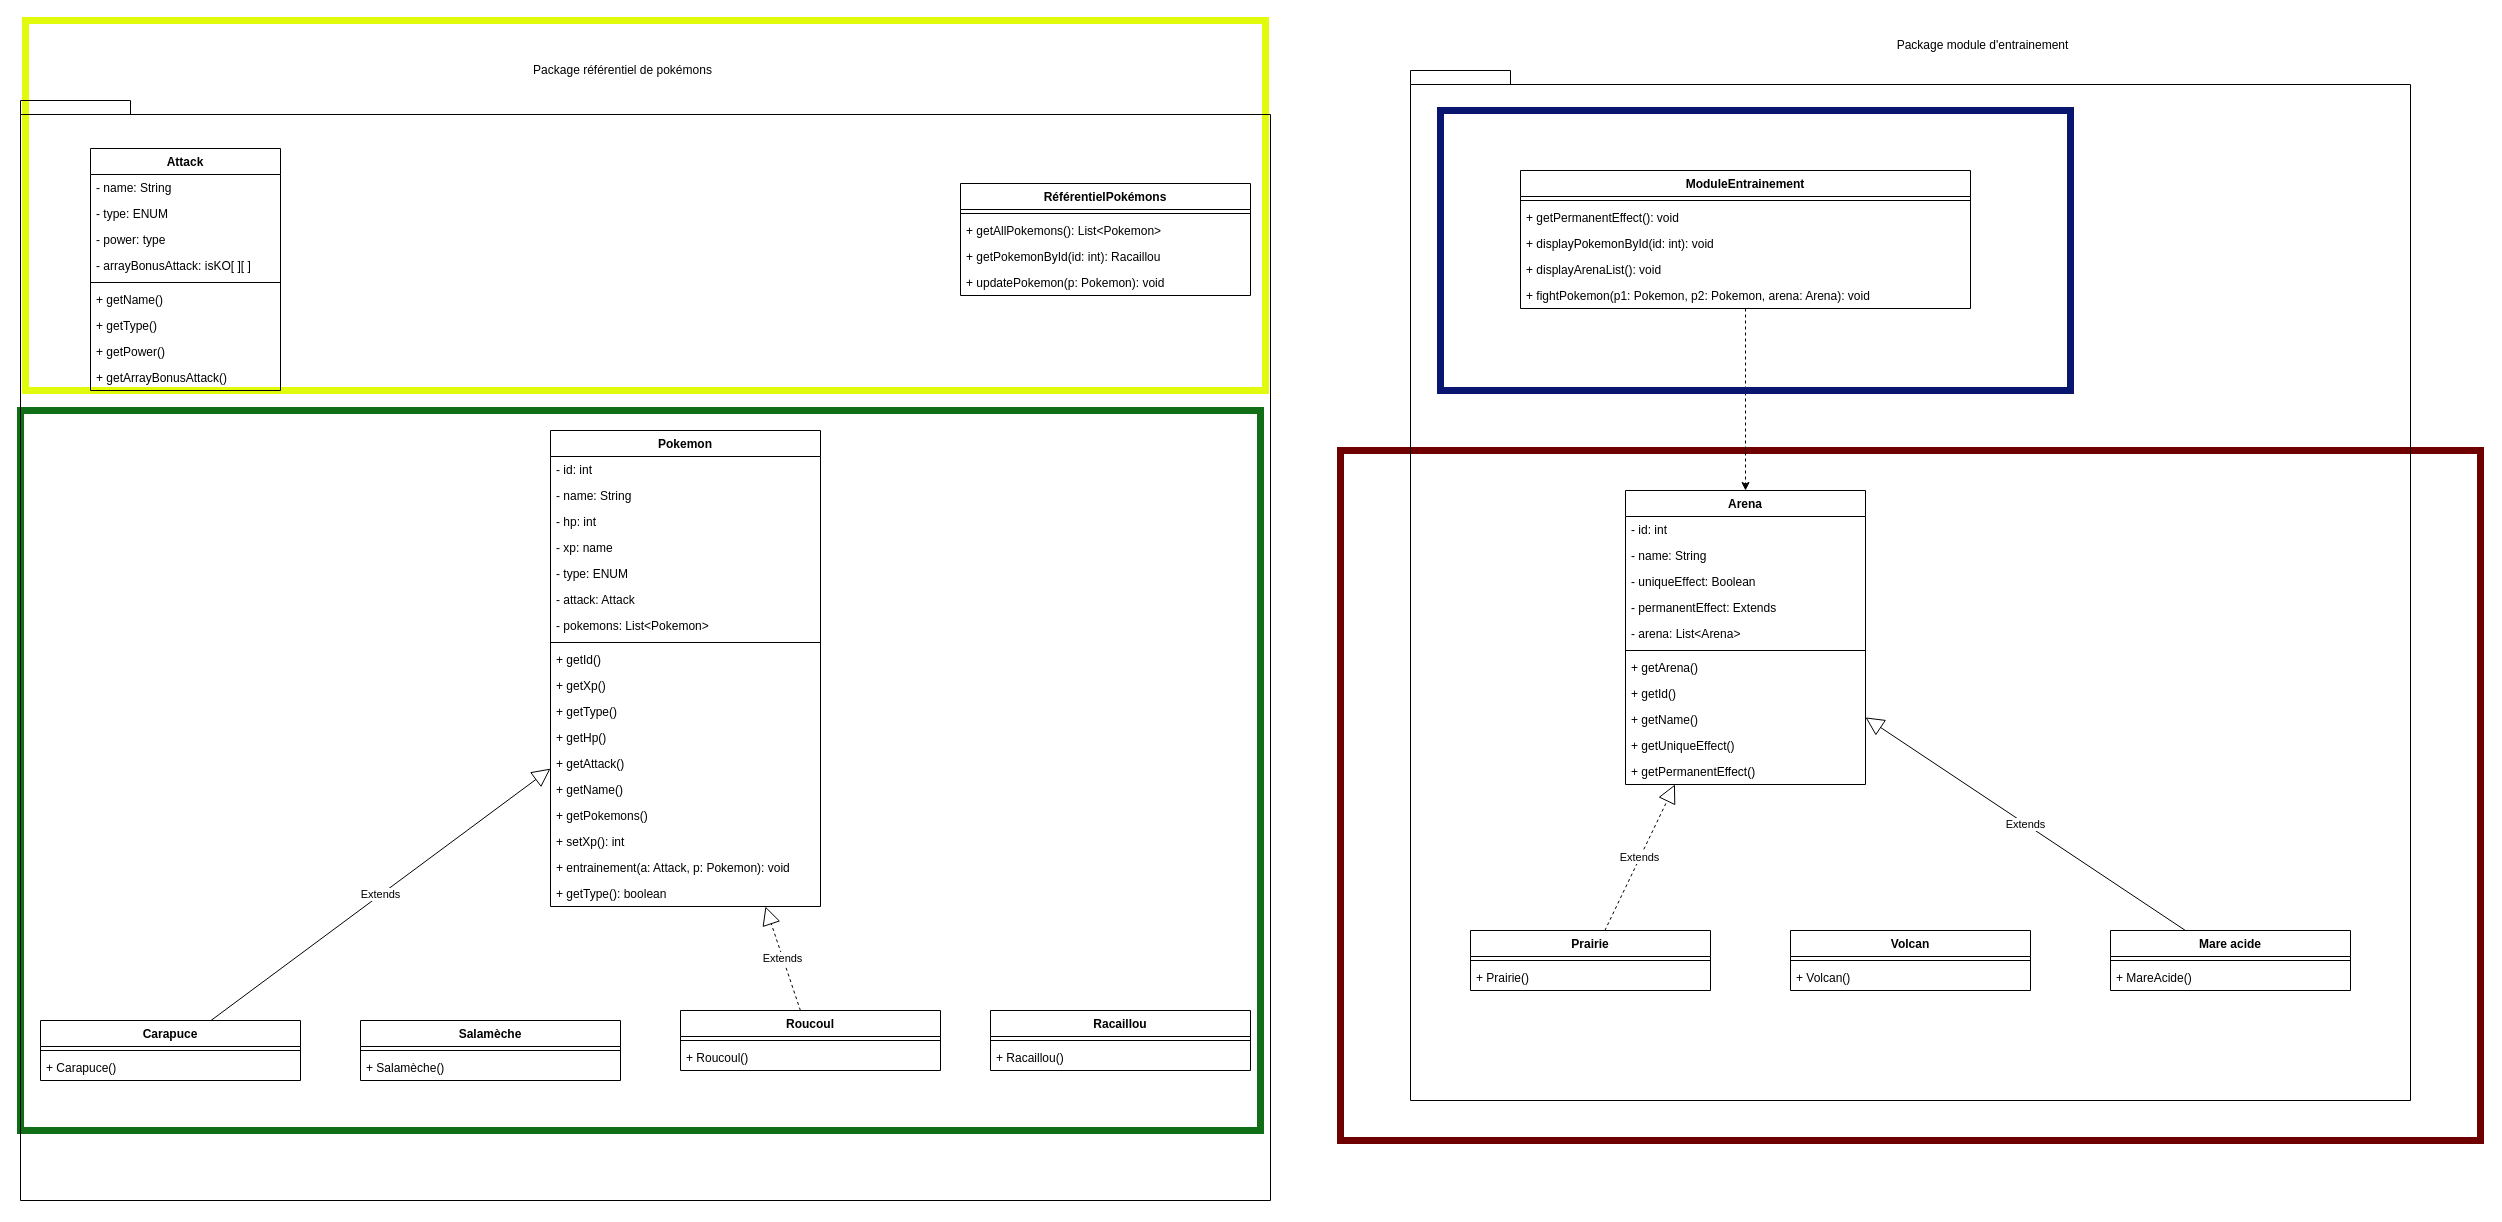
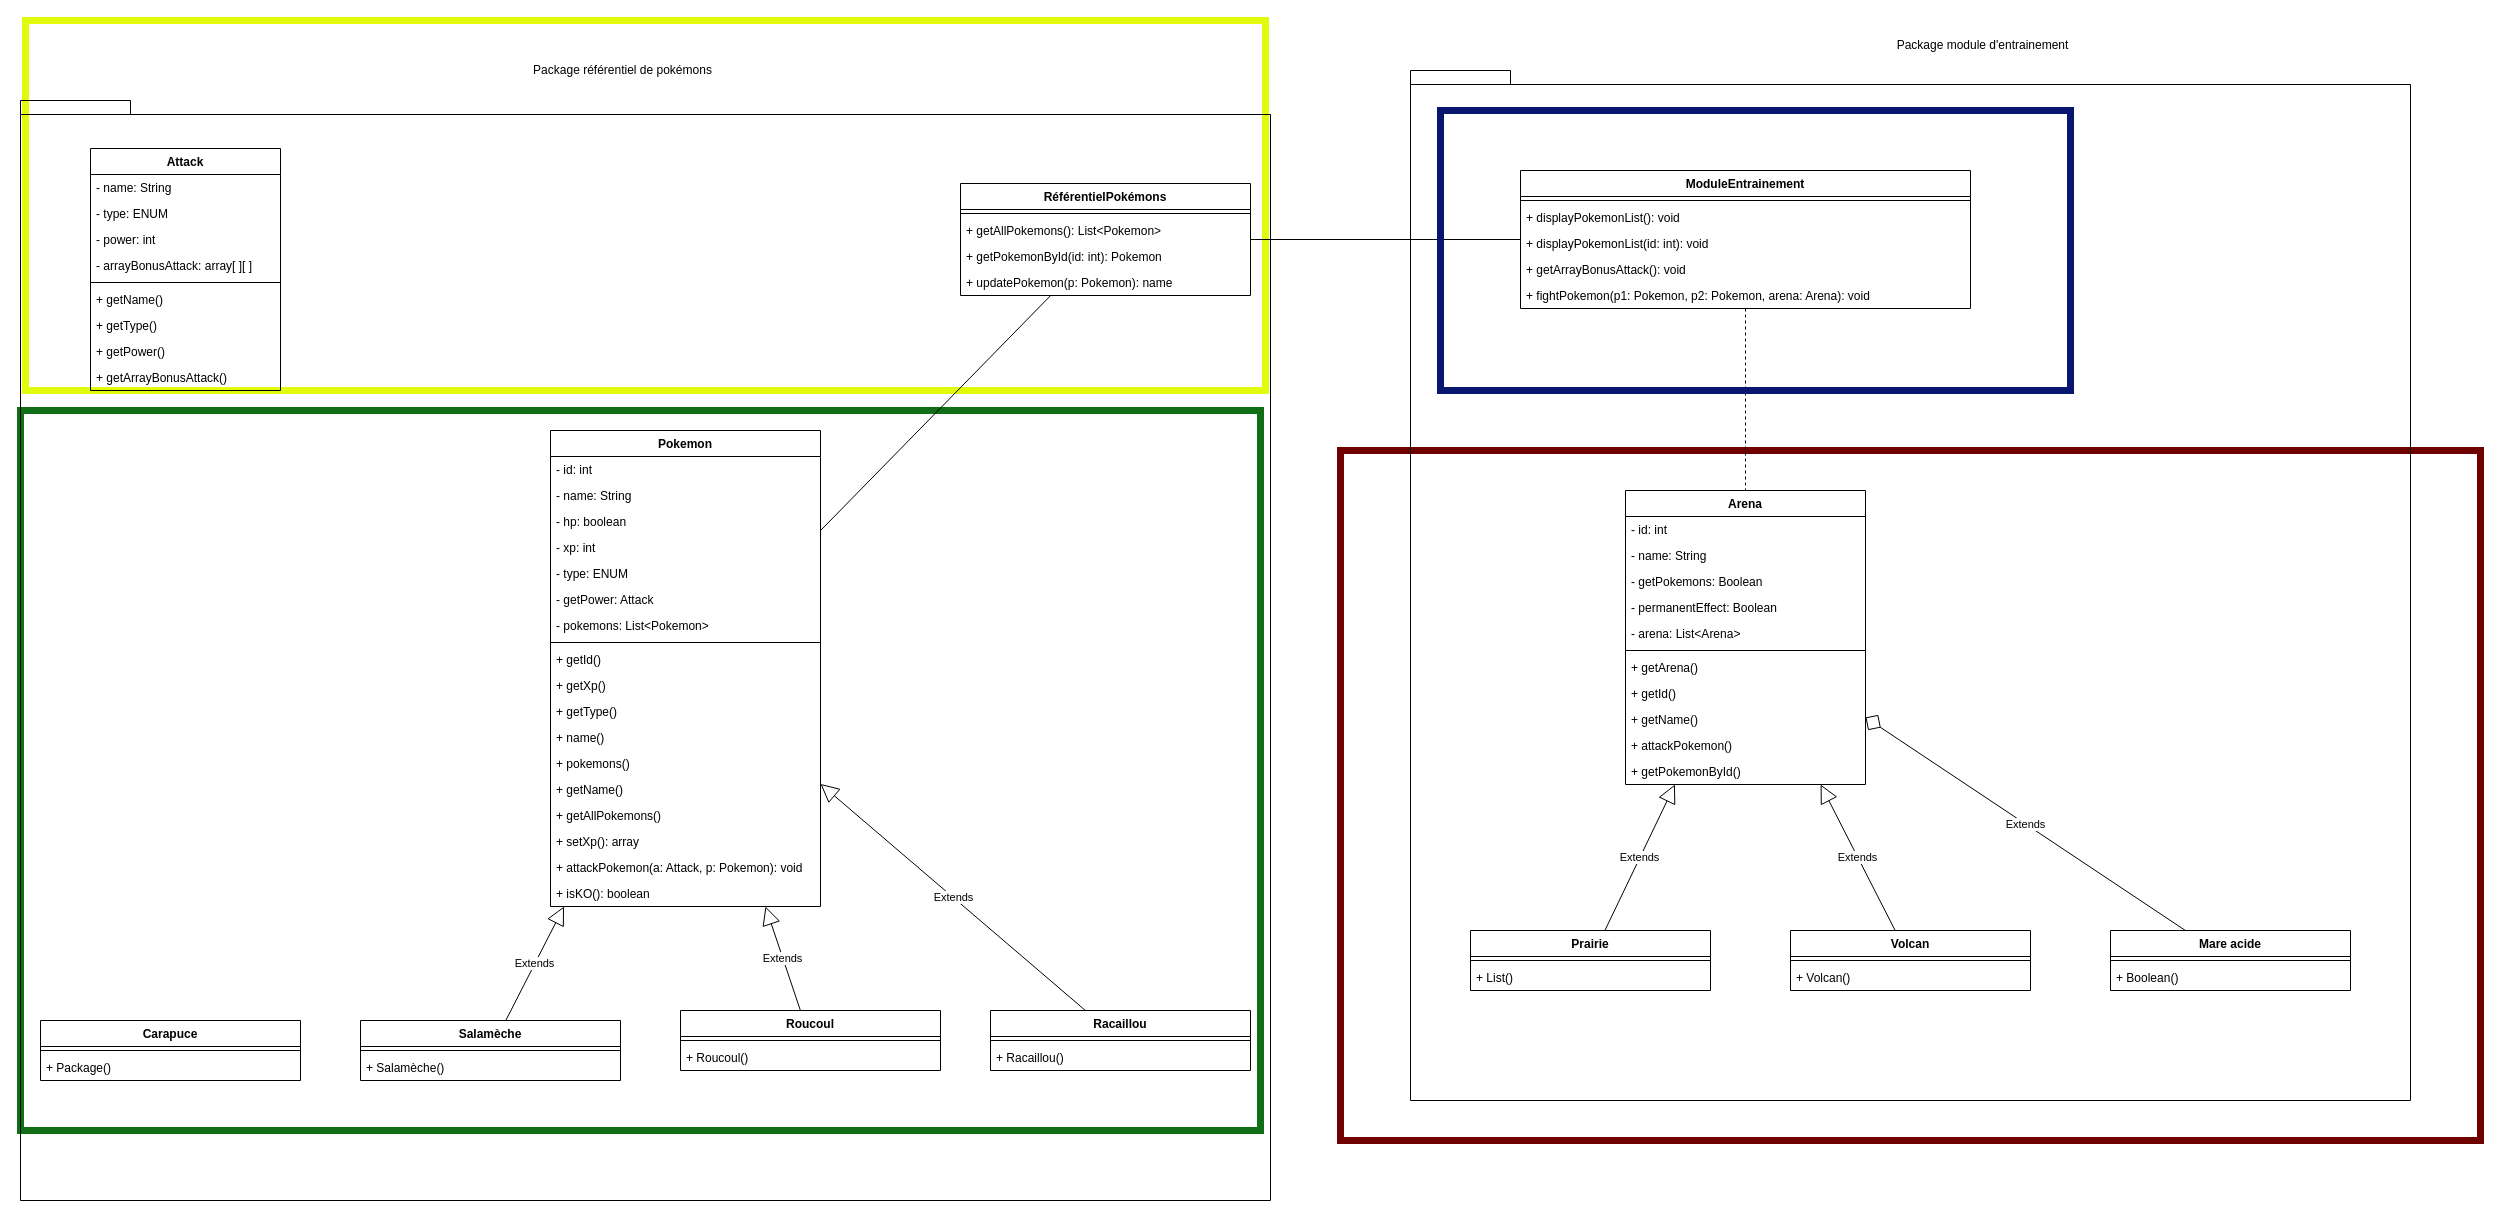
node "+ getPermanentEffect(): void": label "+ getPermanentEffect(): void" -> "+ displayPokemonList(): void"
node "- power: type": label "- power: type" -> "- power: int"
edge "RéférentielPokémons" -- "ModuleEntrainement": added
node "+ displayPokemonById(id: int): void": label "+ displayPokemonById(id: int): void" -> "+ displayPokemonList(id: int): void"
node "+ getPokemonById(id: int): Racaillou": label "+ getPokemonById(id: int): Racaillou" -> "+ getPokemonById(id: int): Pokemon"
node "- arrayBonusAttack: isKO[ ][ ]": label "- arrayBonusAttack: isKO[ ][ ]" -> "- arrayBonusAttack: array[ ][ ]"
node "+ displayArenaList(): void": label "+ displayArenaList(): void" -> "+ getArrayBonusAttack(): void"
node "+ updatePokemon(p: Pokemon): void": label "+ updatePokemon(p: Pokemon): void" -> "+ updatePokemon(p: Pokemon): name"
edge "RéférentielPokémons" -- "Pokemon": added
edge "ModuleEntrainement" -> "Arena": arrowhead classic -> none
node "- hp: int": label "- hp: int" -> "- hp: boolean"
node "- xp: name": label "- xp: name" -> "- xp: int"
node "- uniqueEffect: Boolean": label "- uniqueEffect: Boolean" -> "- getPokemons: Boolean"
node "- attack: Attack": label "- attack: Attack" -> "- getPower: Attack"
node "- permanentEffect: Extends": label "- permanentEffect: Extends" -> "- permanentEffect: Boolean"
edge "Mare acide" -> "Arena": arrowhead block -> diamond
node "+ getHp()": label "+ getHp()" -> "+ name()"
node "+ getUniqueEffect()": label "+ getUniqueEffect()" -> "+ attackPokemon()"
node "+ getAttack()": label "+ getAttack()" -> "+ pokemons()"
node "+ getPermanentEffect()": label "+ getPermanentEffect()" -> "+ getPokemonById()"
node "+ getPokemons()": label "+ getPokemons()" -> "+ getAllPokemons()"
node "+ setXp(): int": label "+ setXp(): int" -> "+ setXp(): array"
edge "Volcan" -> "Arena": added, label "Extends"
node "+ entrainement(a: Attack, p: Pokemon): void": label "+ entrainement(a: Attack, p: Pokemon): void" -> "+ attackPokemon(a: Attack, p: Pokemon): void"
node "+ getType(): boolean": label "+ getType(): boolean" -> "+ isKO(): boolean"
edge "Prairie" -> "Arena": style dashed -> solid
edge "Carapuce" -> "Pokemon": removed, label "Extends"
edge "Racaillou" -> "Pokemon": added, label "Extends"
edge "Salamèche" -> "Pokemon": added, label "Extends"
node "+ Prairie()": label "+ Prairie()" -> "+ List()"
node "+ MareAcide()": label "+ MareAcide()" -> "+ Boolean()"
edge "Roucoul" -> "Pokemon": style dashed -> solid
node "+ Carapuce()": label "+ Carapuce()" -> "+ Package()"
